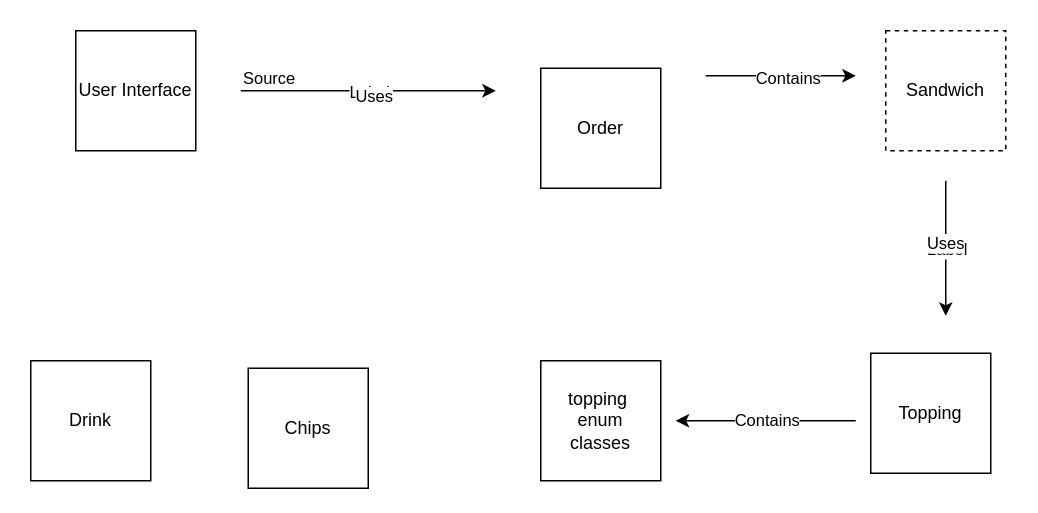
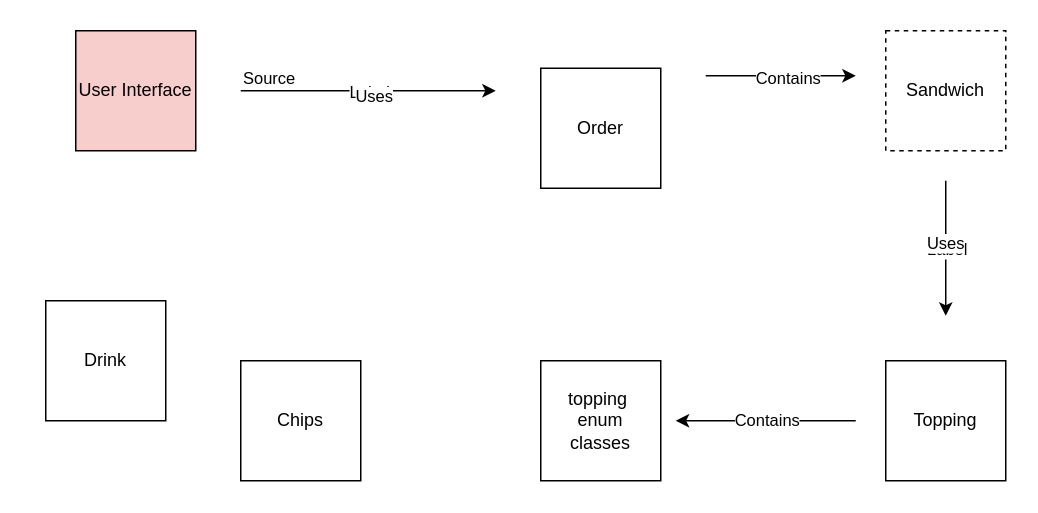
node "User Interface": fillcolor #ffffff -> #f8cecc
node "Topping": moved (931, 413) -> (946, 421)
node "Drink": moved (91, 421) -> (106, 361)
node "Chips": moved (308, 428) -> (301, 421)
